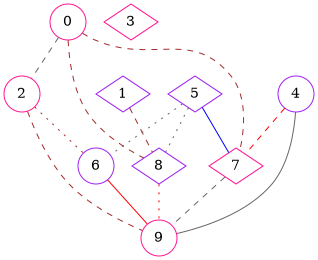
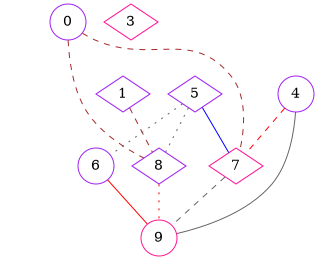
node "0": color deeppink -> purple
node "2": removed
